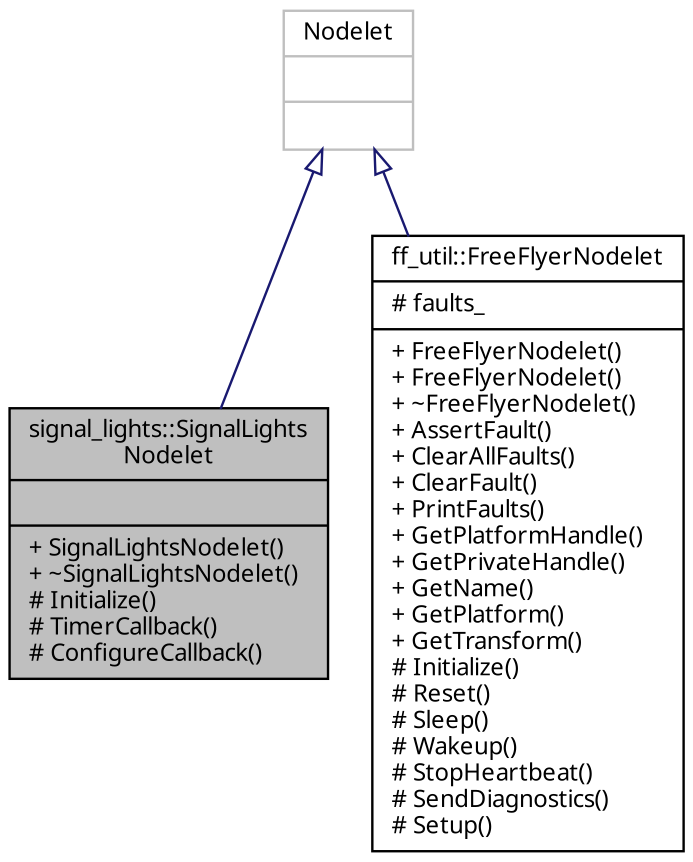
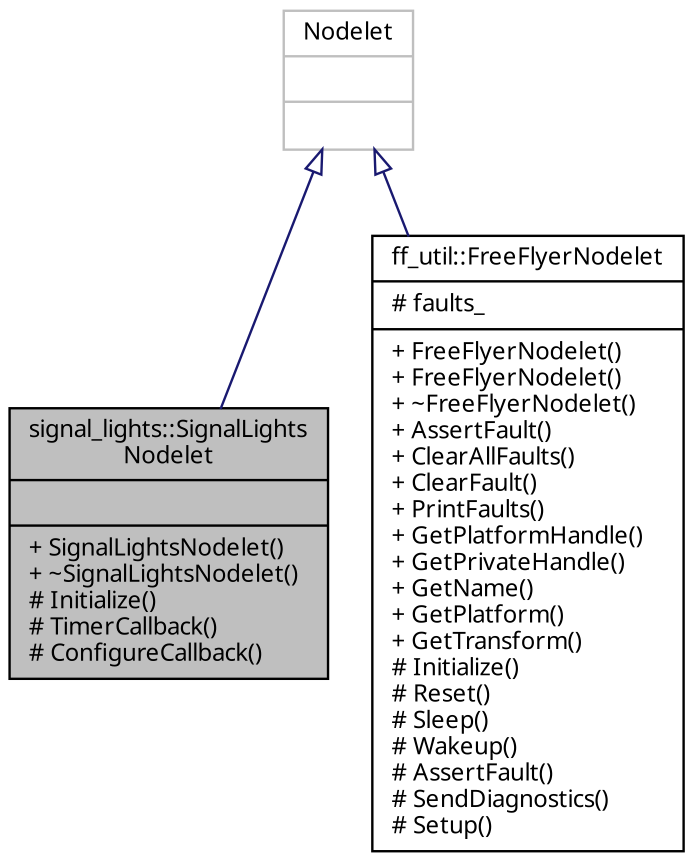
node "ff_util::FreeFlyerNodelet": text "# StopHeartbeat()" -> "# AssertFault()"
